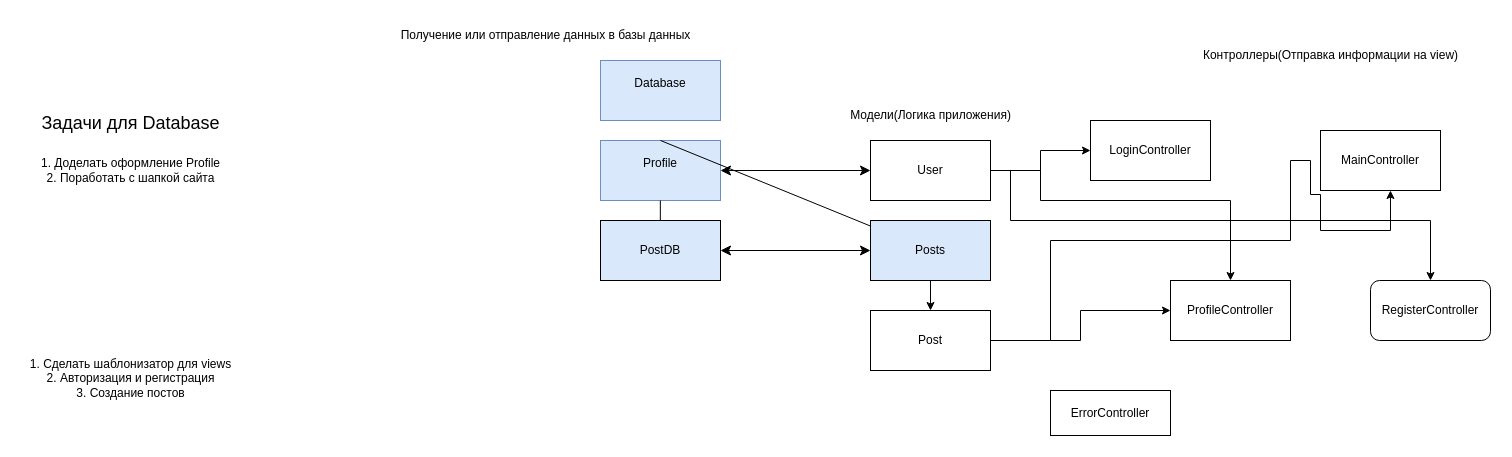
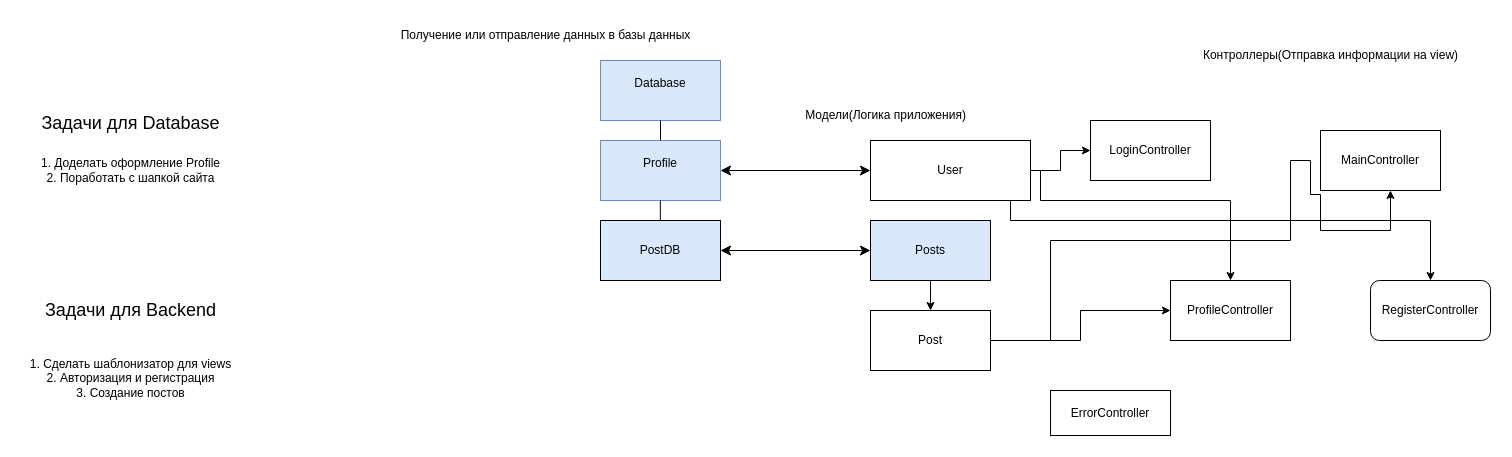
node "Модели(Логика приложения)": moved (931, 116) -> (886, 116)
node "User": size 120x60 -> 160x60
edge "Profile" -- "Posts": now "Profile" -- "Database"
node "Задачи для Backend": added
